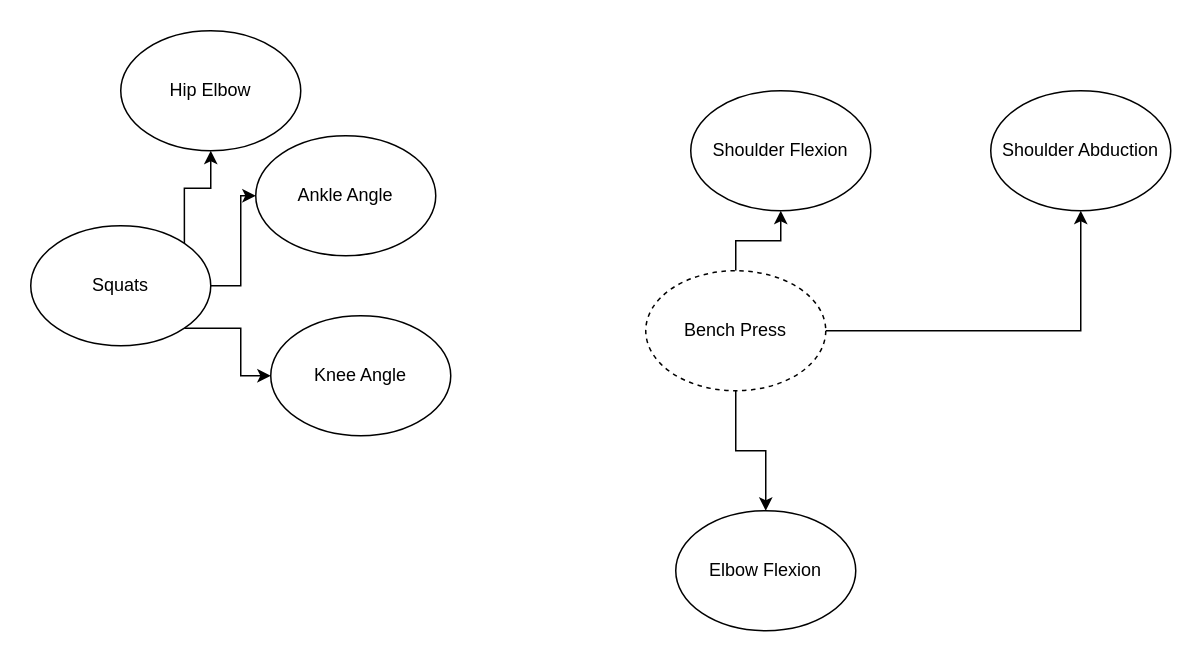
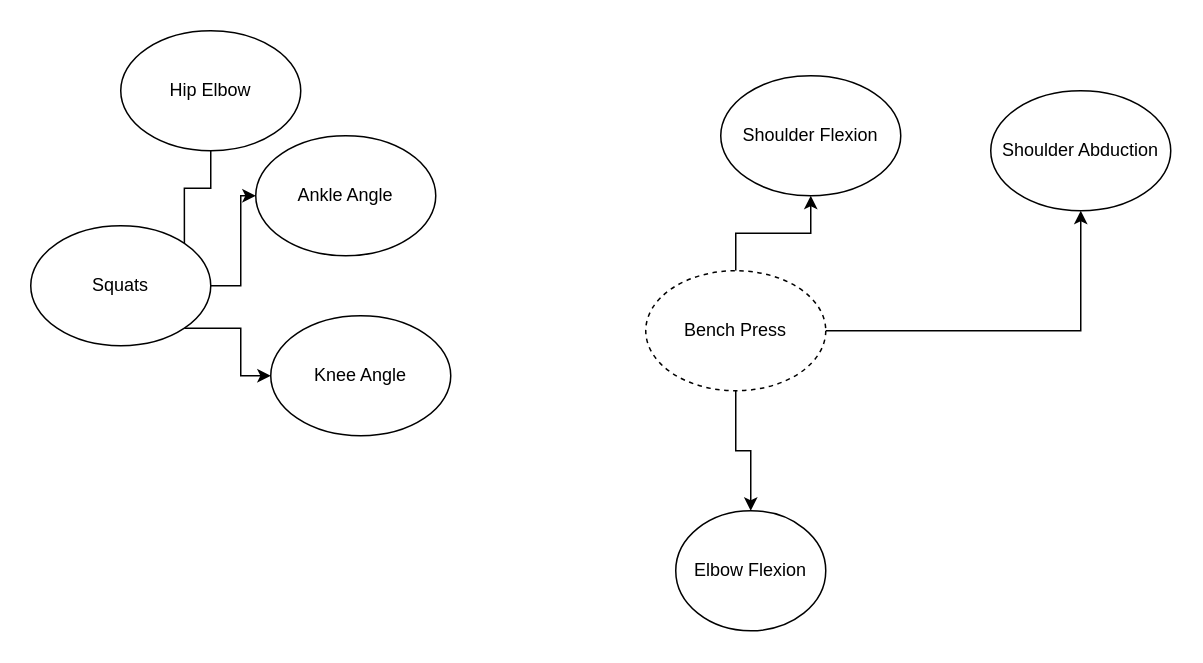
node "Shoulder Flexion": moved (781, 151) -> (811, 136)
edge "Squats" -> "Hip Elbow": arrowhead classic -> none
node "Elbow Flexion": size 180x120 -> 150x120
